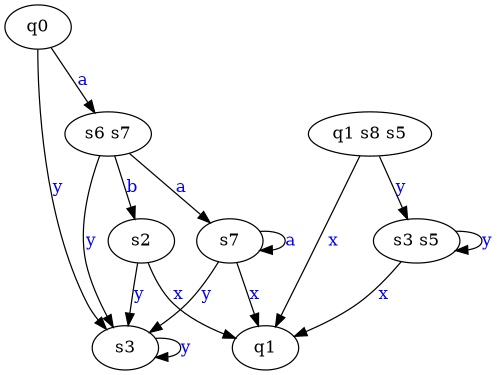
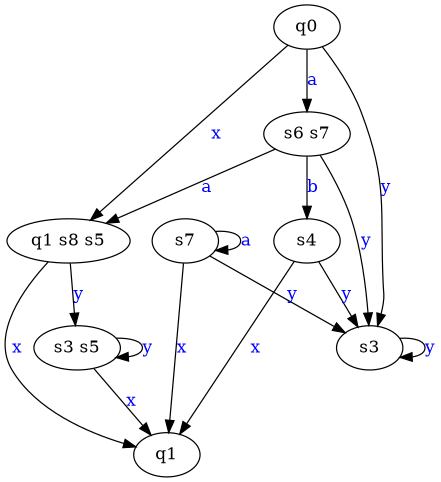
edge "q0" -> "q1 s8 s5": added, label "x"
edge "s6 s7" -> "s7": now "s6 s7" -> "q1 s8 s5"
node "s2": label "s2" -> "s4"
